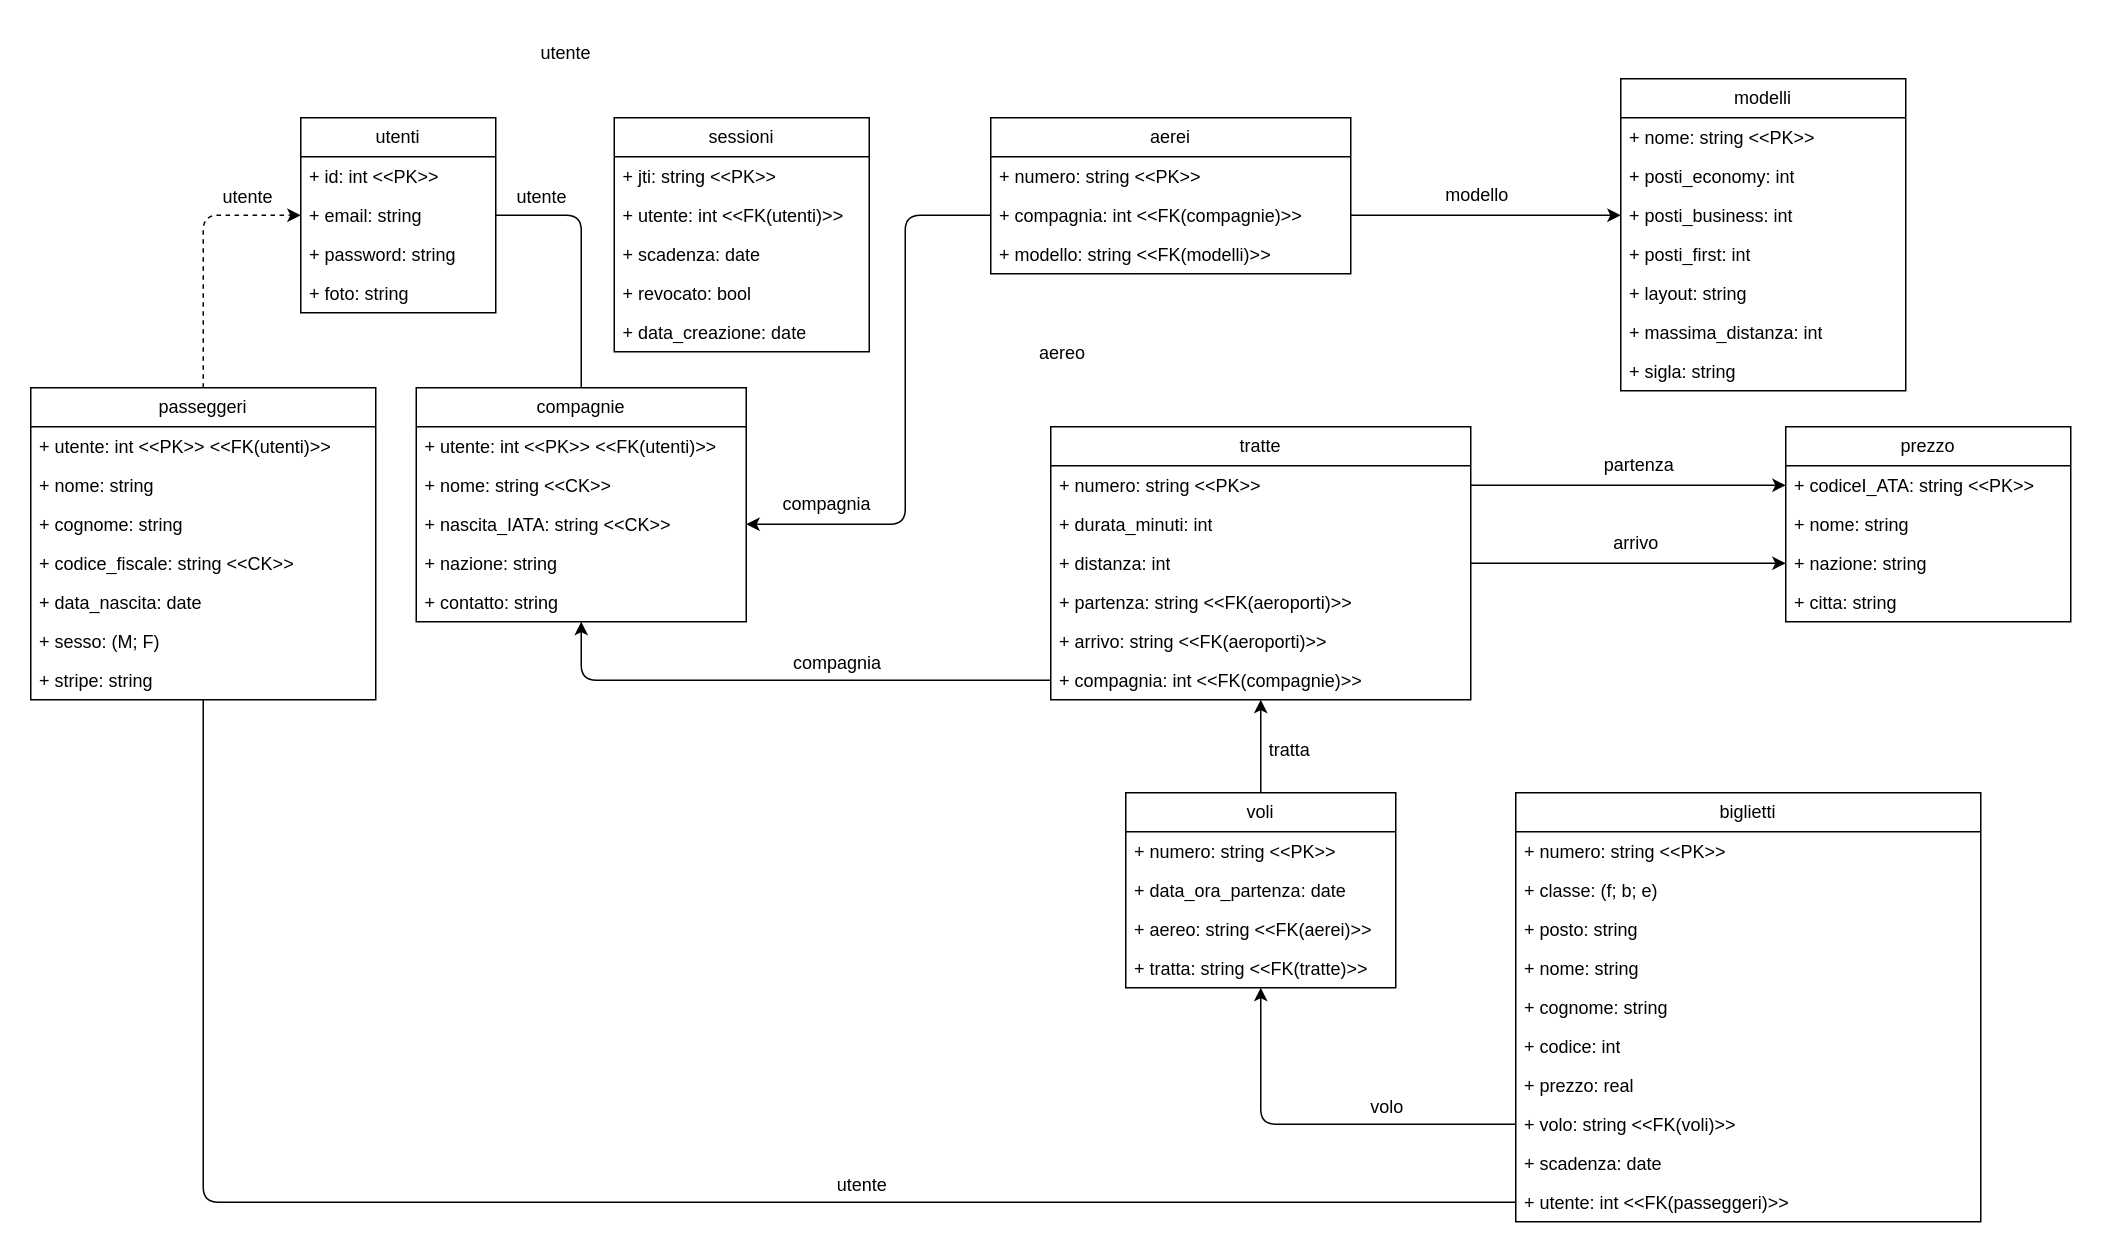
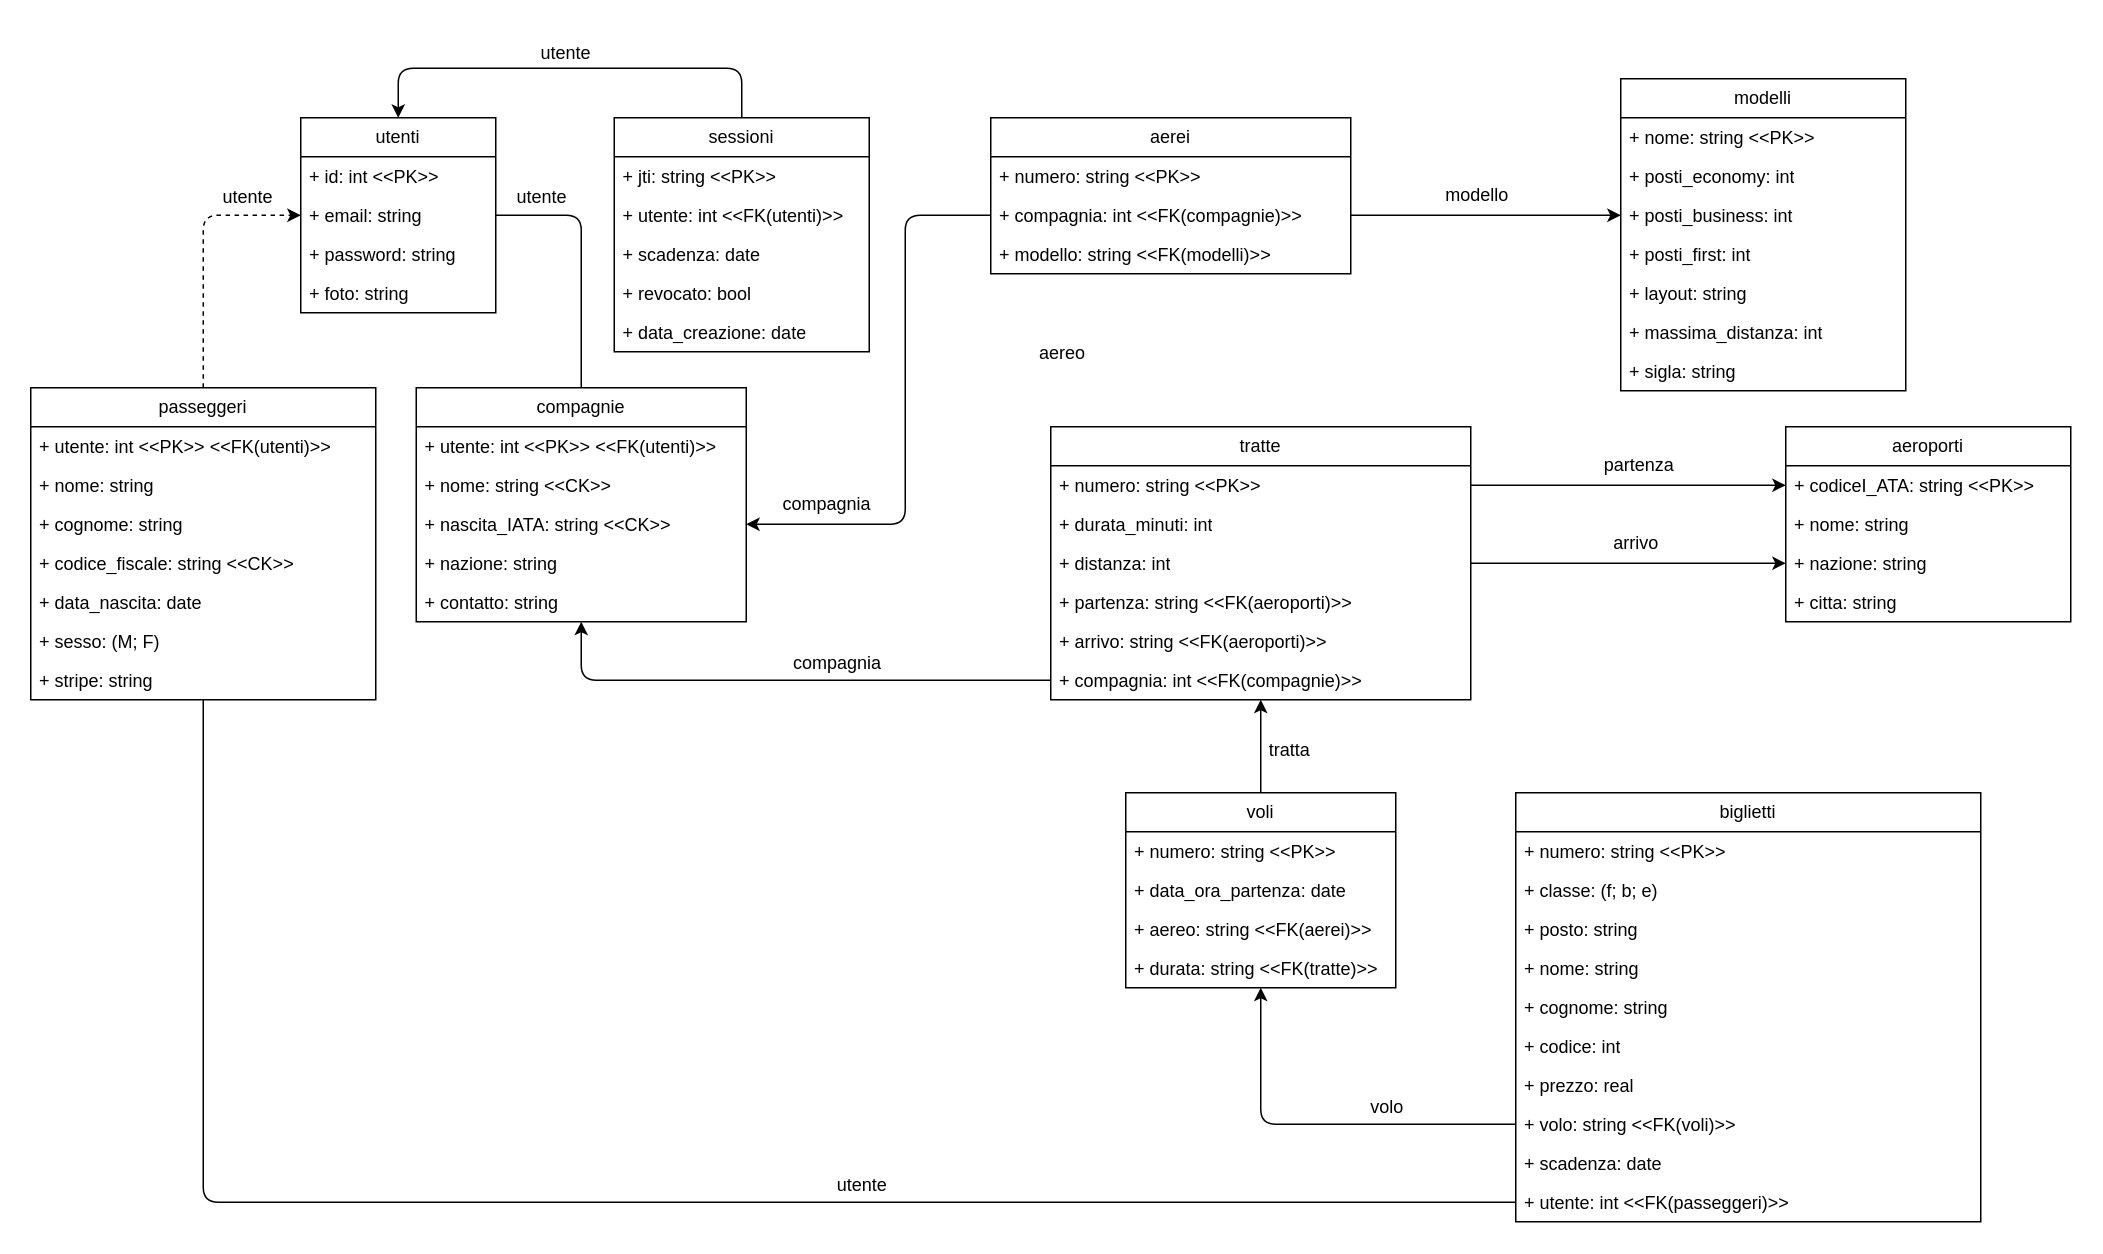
edge "sessioni" -> "utenti": added
node "prezzo": label "prezzo" -> "aeroporti"
node "+ tratta: string <<FK(tratte)>>": label "+ tratta: string <<FK(tratte)>>" -> "+ durata: string <<FK(tratte)>>"
